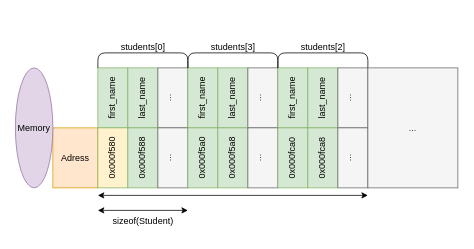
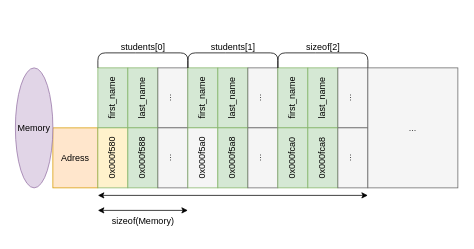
node "students[3]": label "students[3]" -> "students[1]"
node "students[2]": label "students[2]" -> "sizeof[2]"
node "0x000f5a0": fillcolor #d5e8d4 -> #f5f5f5
node "sizeof(Student)": label "sizeof(Student)" -> "sizeof(Memory)"
